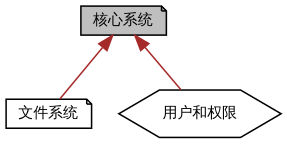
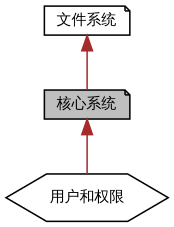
edge "文件系统" -> "核心系统": reversed
